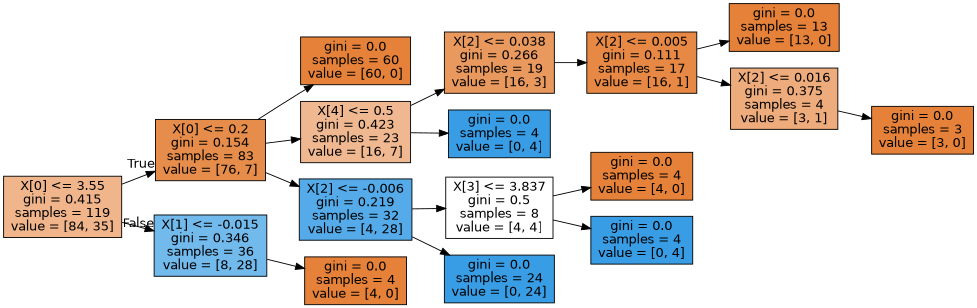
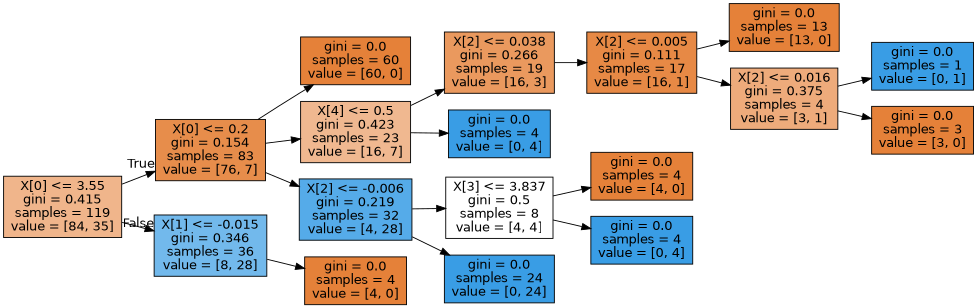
node "gini = 0.0 samples = 1 value = [0, 1]": added
